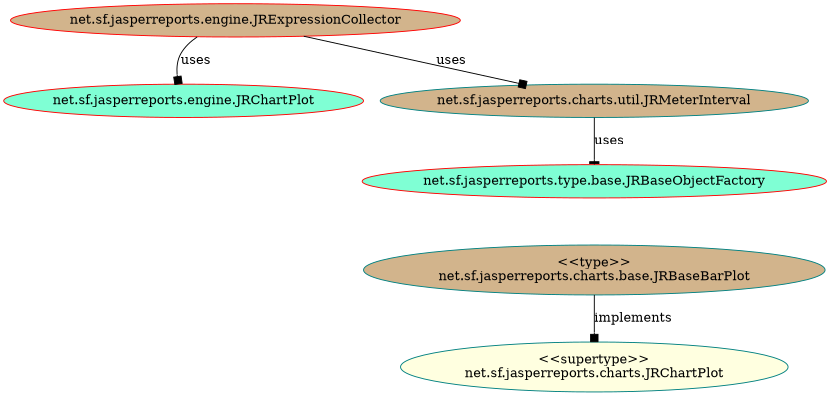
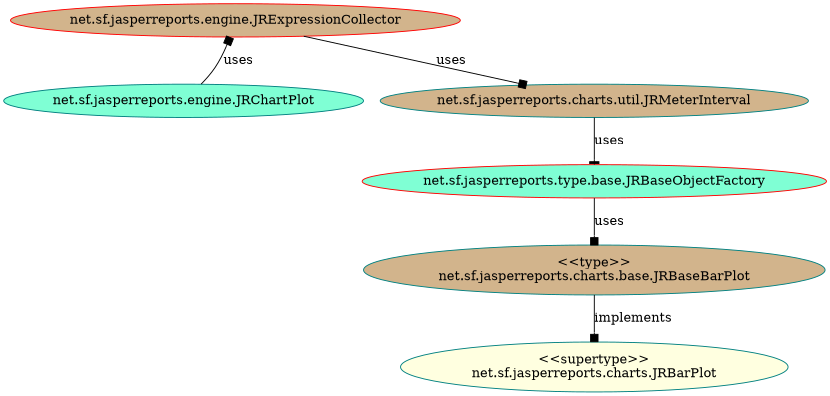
edge "net.sf.jasperreports.engine.JRExpressionCollector" -> "net.sf.jasperreports.engine.JRChartPlot": reversed
node "net.sf.jasperreports.engine.JRChartPlot": color red -> teal
edge "net.sf.jasperreports.type.base.JRBaseObjectFactory" -> "<<type>> net.sf.jasperreports.charts.base.JRBaseBarPlot": added, label "uses"
node "<<supertype>> net.sf.jasperreports.charts.JRChartPlot": label "<<supertype>> net.sf.jasperreports.charts.JRChartPlot" -> "<<supertype>> net.sf.jasperreports.charts.JRBarPlot"
